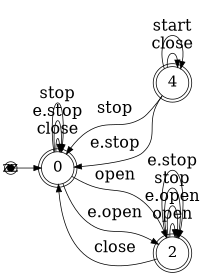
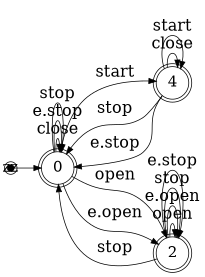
edge "0" -> "4": added, label "start"
edge "2" -> "0": label "close" -> "stop"
